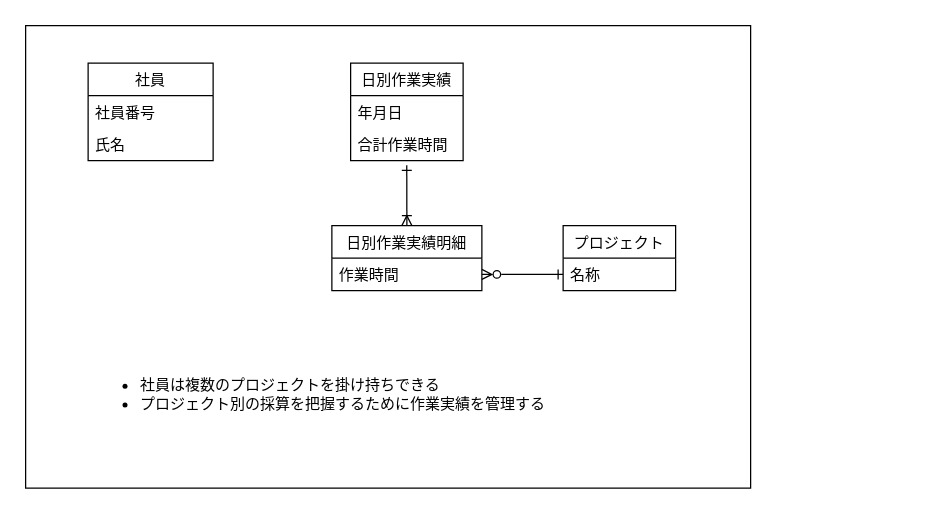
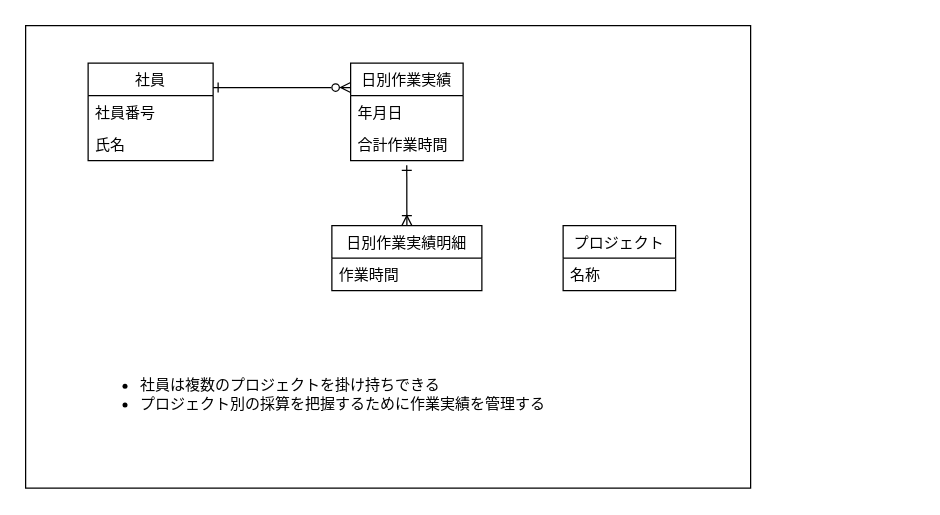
edge "社員" -- "日別作業実績": added
edge "作業時間" -- "名称": removed
